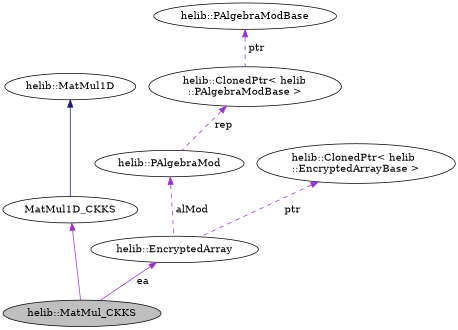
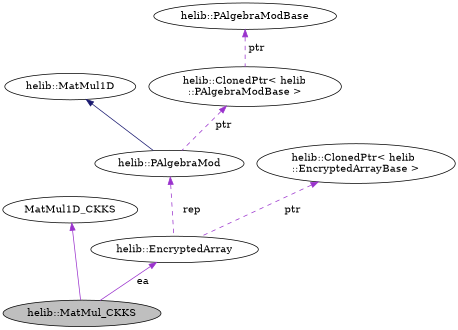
edge "helib::PAlgebraMod" -> "helib::ClonedPtr< helib ::PAlgebraModBase >": label " rep" -> " ptr"
edge "MatMul1D_CKKS" -> "helib::MatMul1D": now "helib::PAlgebraMod" -> "helib::MatMul1D"
edge "helib::EncryptedArray" -> "helib::PAlgebraMod": label " alMod" -> " rep"
